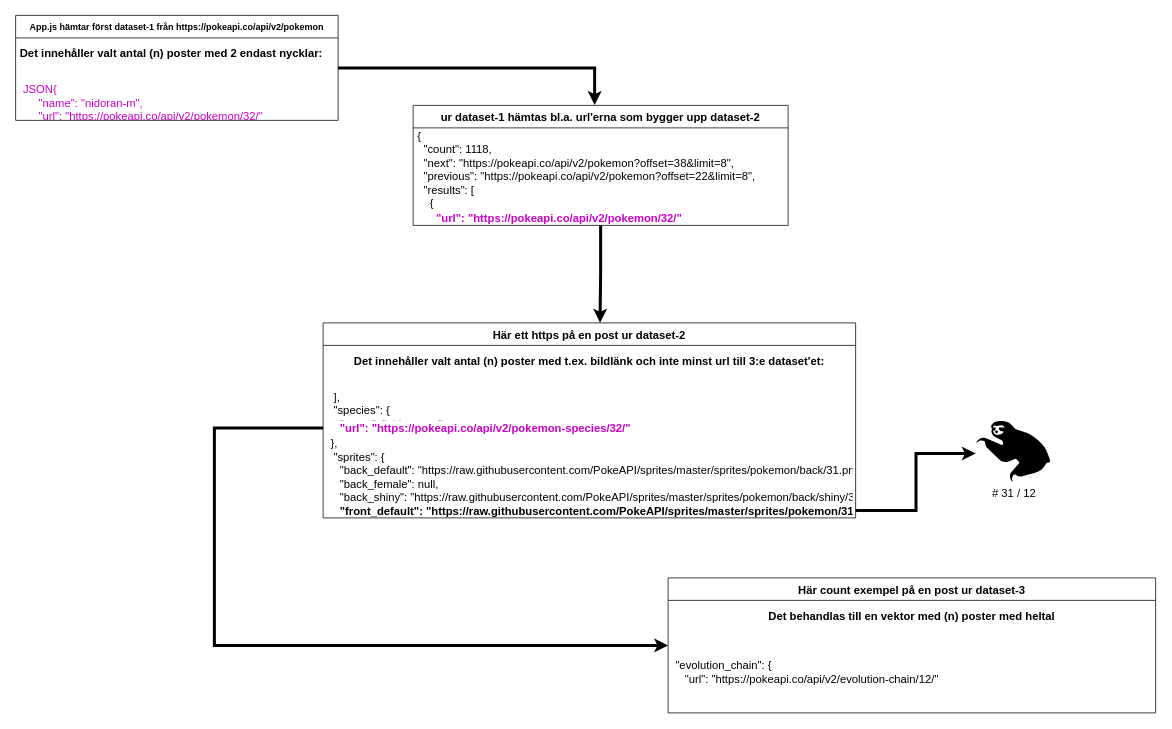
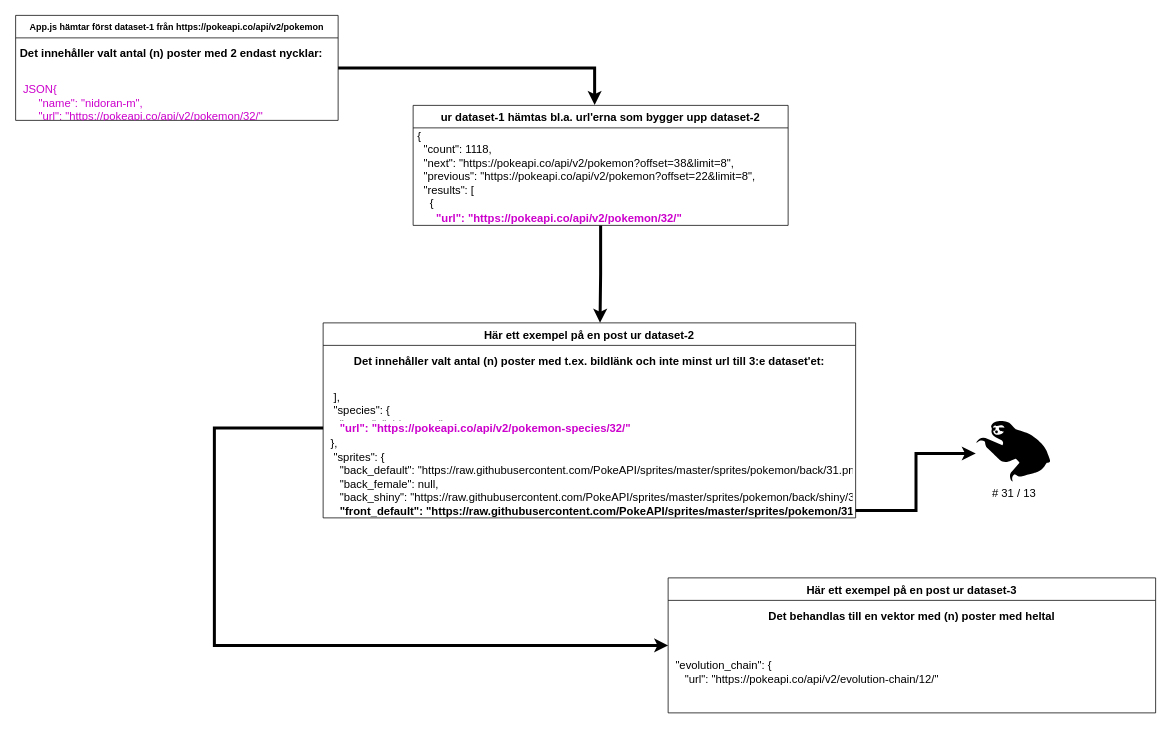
node "Här ett https på en post ur dataset-2": label "Här ett https på en post ur dataset-2" -> "Här ett exempel på en post ur dataset-2"
node "# 31 / 12": label "# 31 / 12" -> "# 31 / 13"
node "Här count exempel på en post ur dataset-3": label "Här count exempel på en post ur dataset-3" -> "Här ett exempel på en post ur dataset-3"
